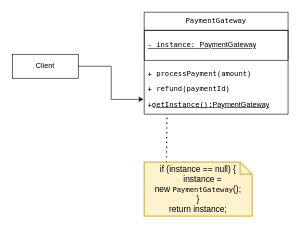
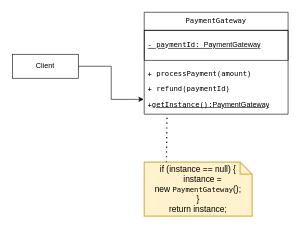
node "- instance: PaymentGateway": label "- instance: PaymentGateway" -> "- paymentId: PaymentGateway"
